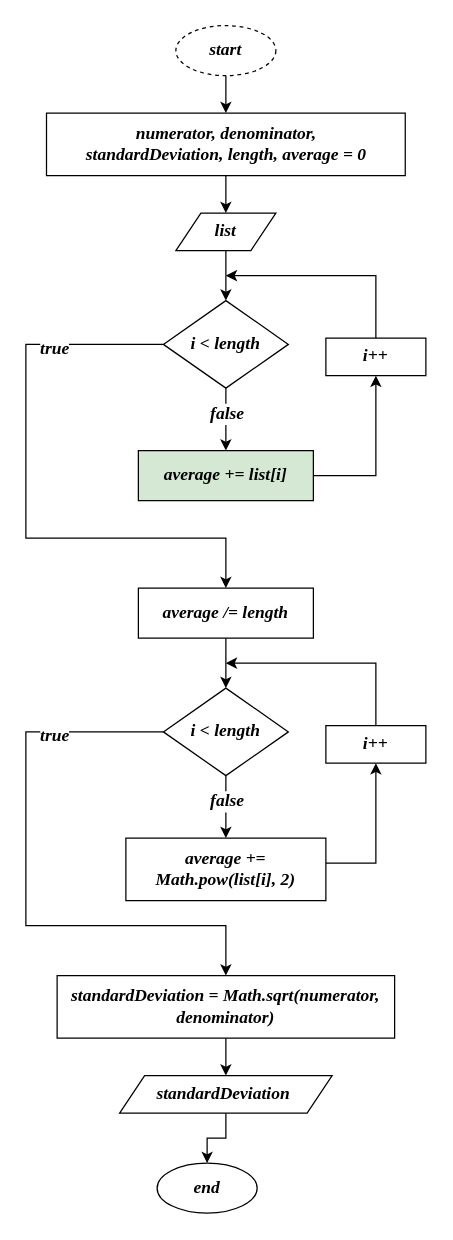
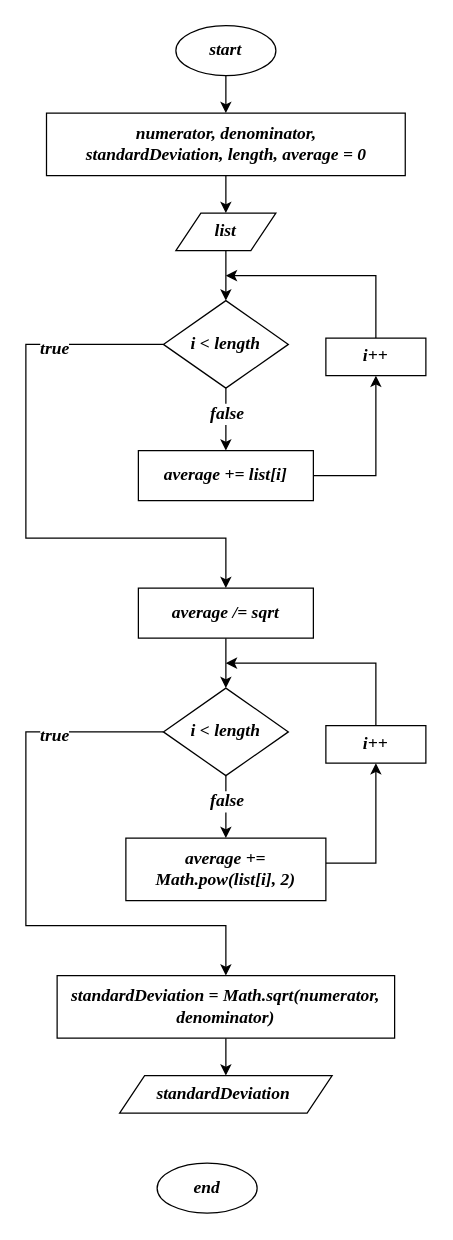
node "start": style dashed -> solid
node "average += list[i]": fillcolor #d5e8d4 -> #ffffff
node "average /= length": label "average /= length" -> "average /= sqrt"
edge "standardDeviation" -> "end": removed
